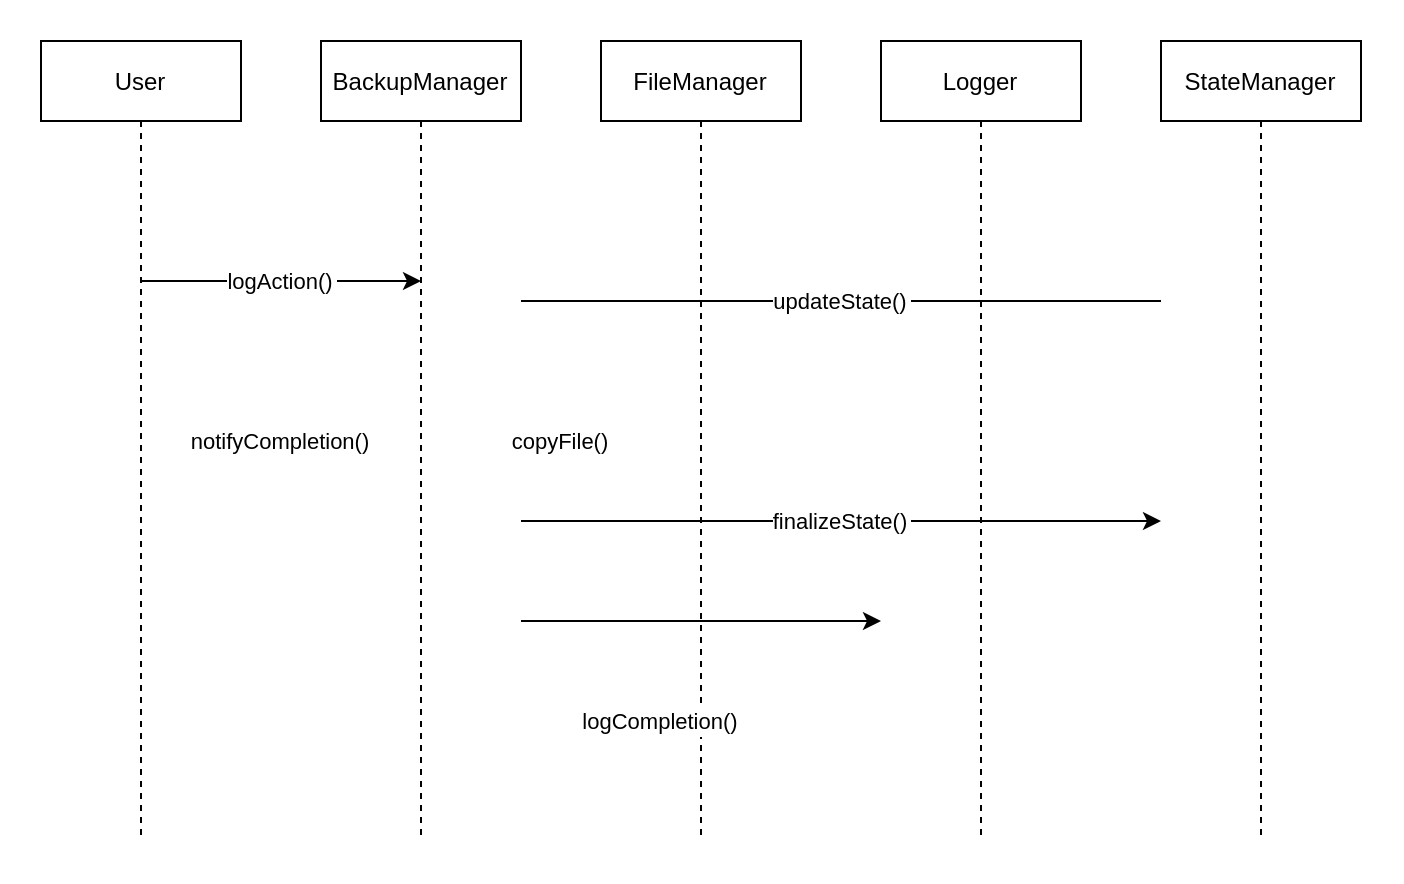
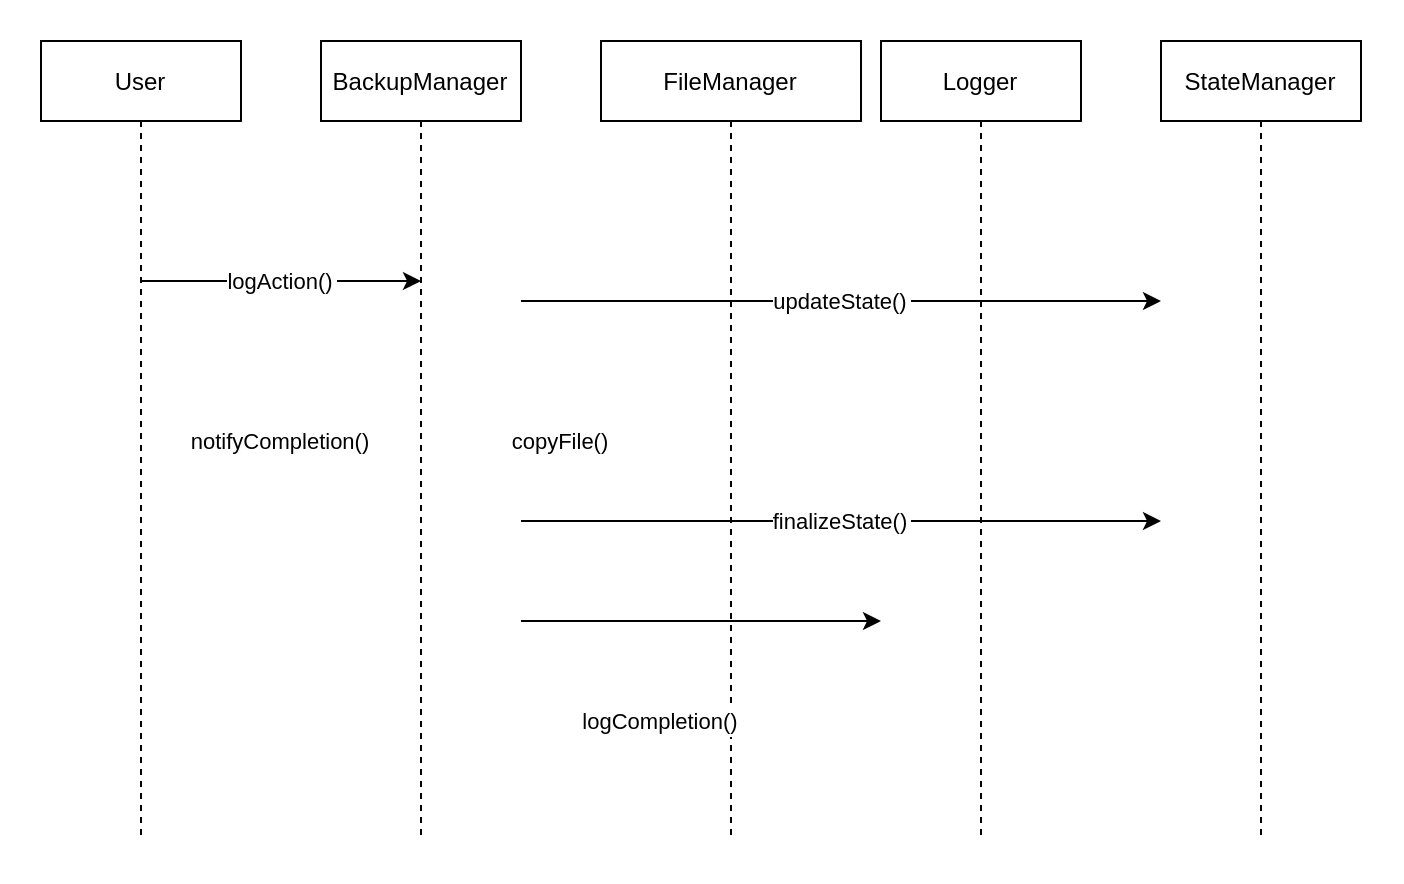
edge "BackupManager" -- "StateManager": arrowhead none -> classic
node "FileManager": size 200x800 -> 260x800
